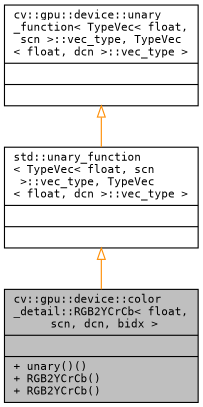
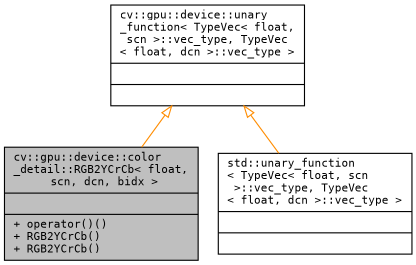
edge "cv::gpu::device::color" -> "std::unary_function": now "cv::gpu::device::color" -> "cv::gpu::device::unary"
node "cv::gpu::device::color": text "+ unary()()" -> "+ operator()()"
